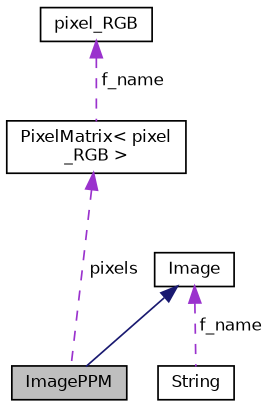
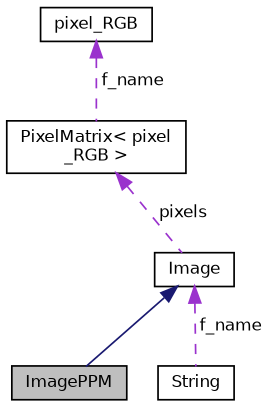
edge "ImagePPM" -> "PixelMatrix< pixel _RGB >": now "Image" -> "PixelMatrix< pixel _RGB >"
